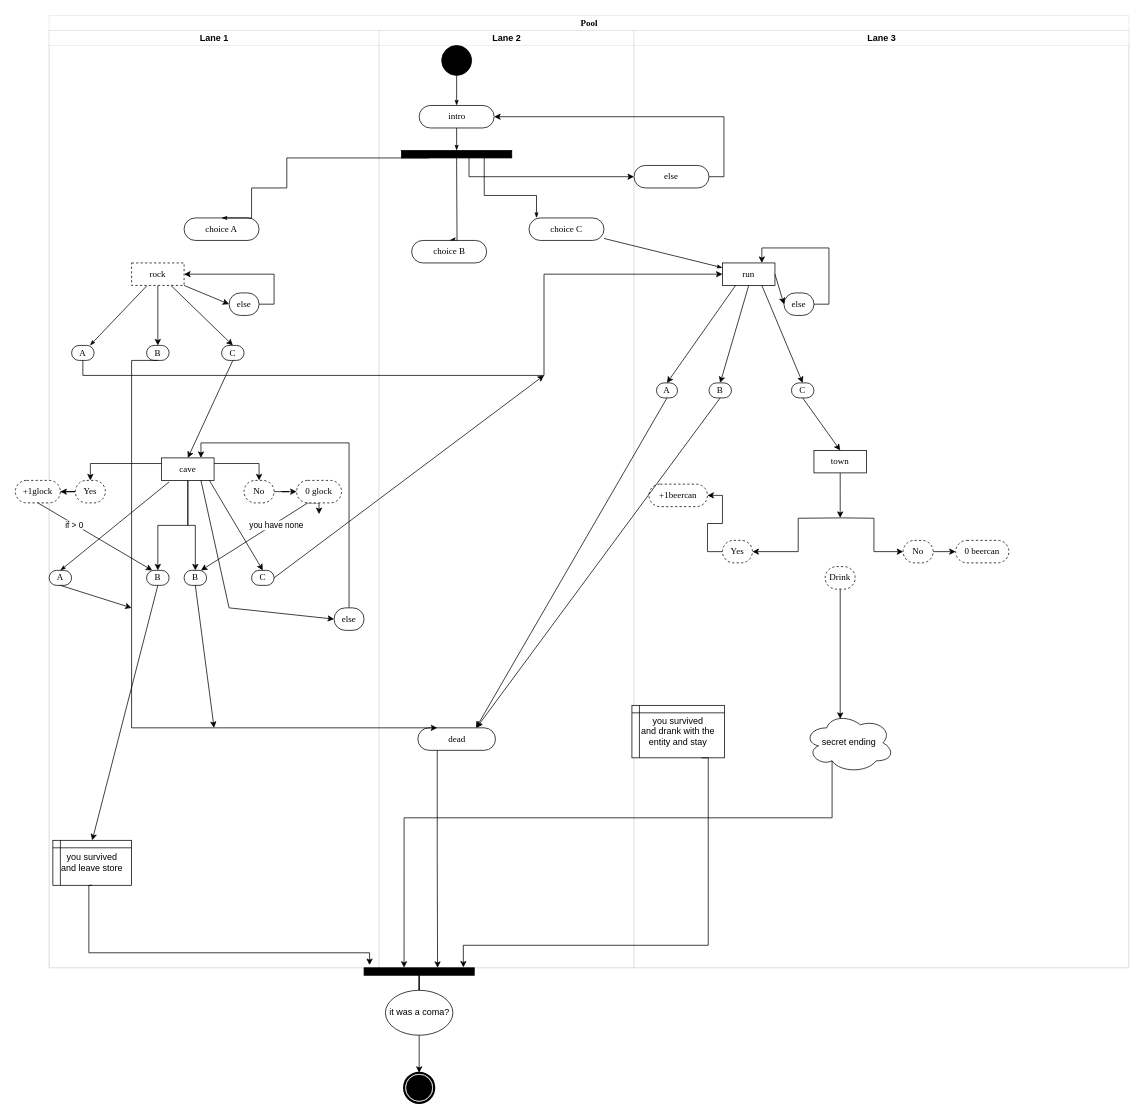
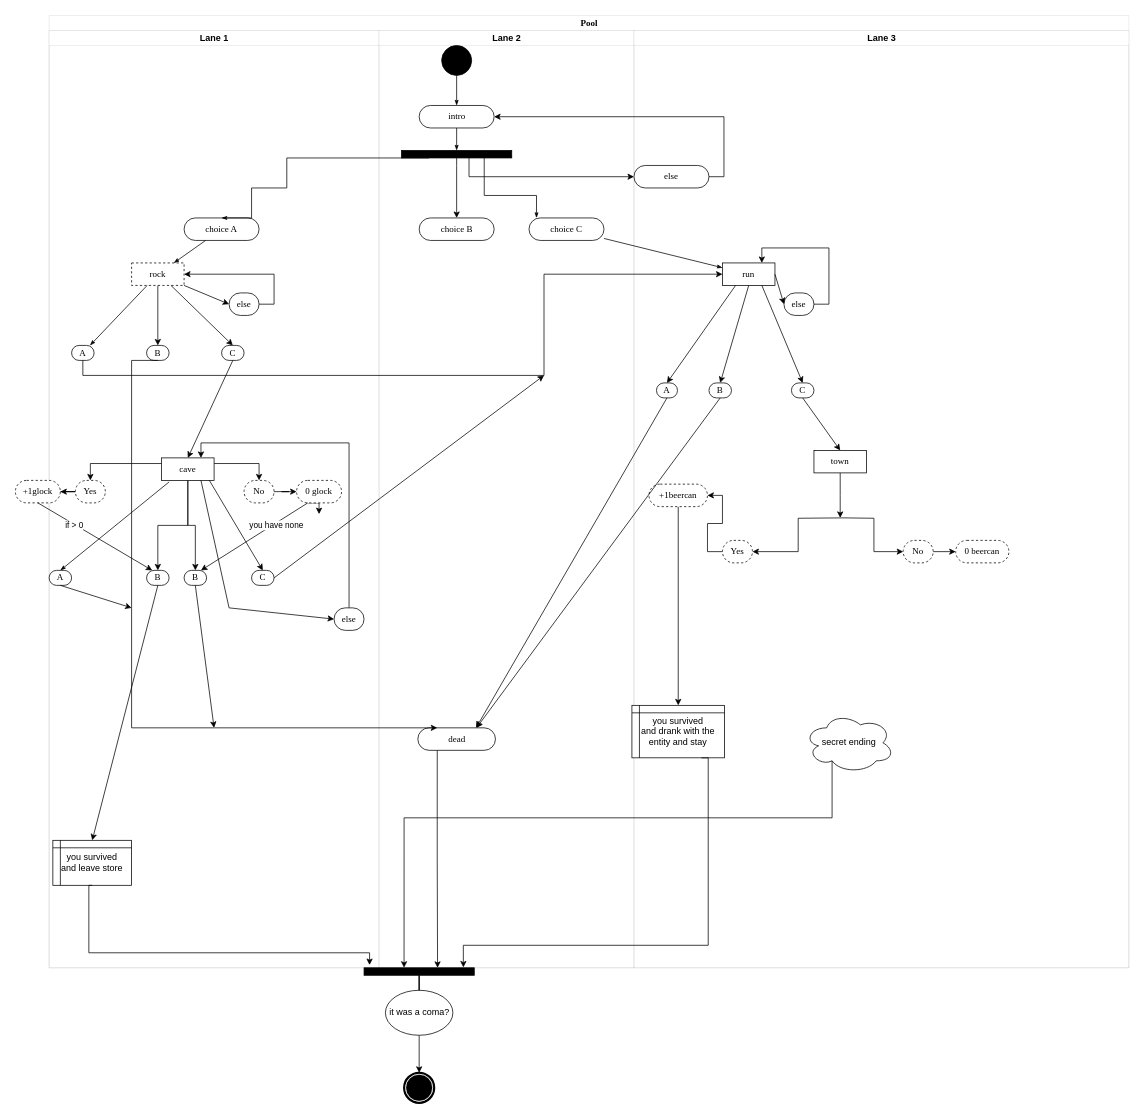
edge "choice A" -> "rock": added
node "choice B": moved (449, 252) -> (457, 229)
node "Drink": removed
edge "+1beercan" -> "you survived and drank with the entity and stay": added
edge "Drink" -> "secret ending": removed
